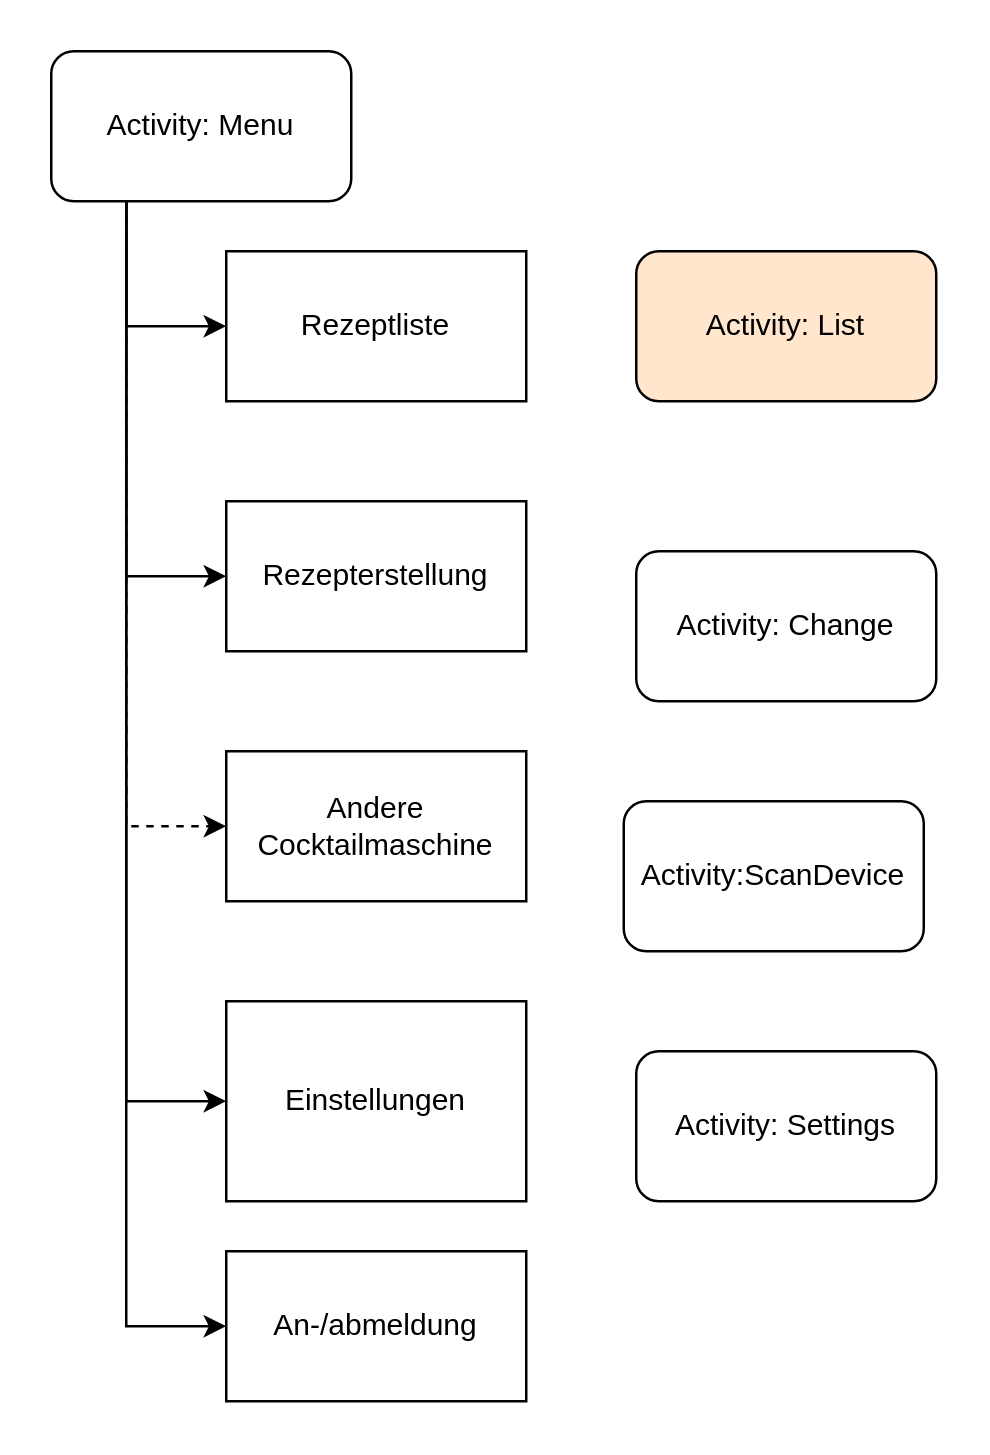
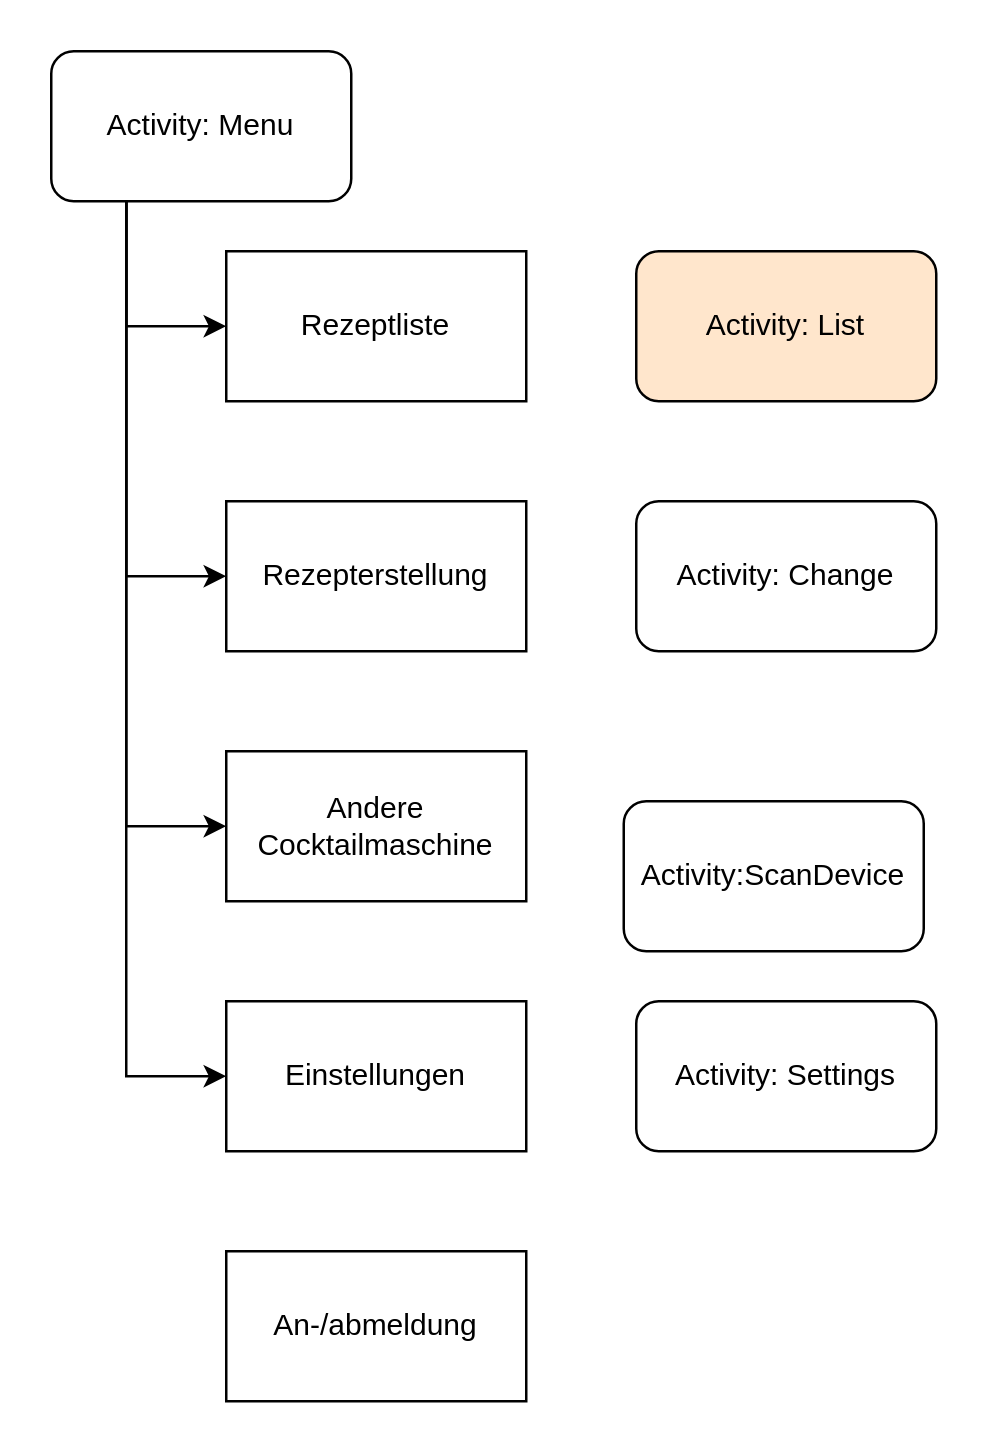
node "Activity: Change": moved (786, 626) -> (786, 576)
edge "Activity: Menu" -> "Andere Cocktailmaschine": style dashed -> solid
node "Einstellungen": size 300x200 -> 300x150
node "Activity: Settings": moved (786, 1126) -> (786, 1076)
edge "Activity: Menu" -> "An-/abmeldung": removed
